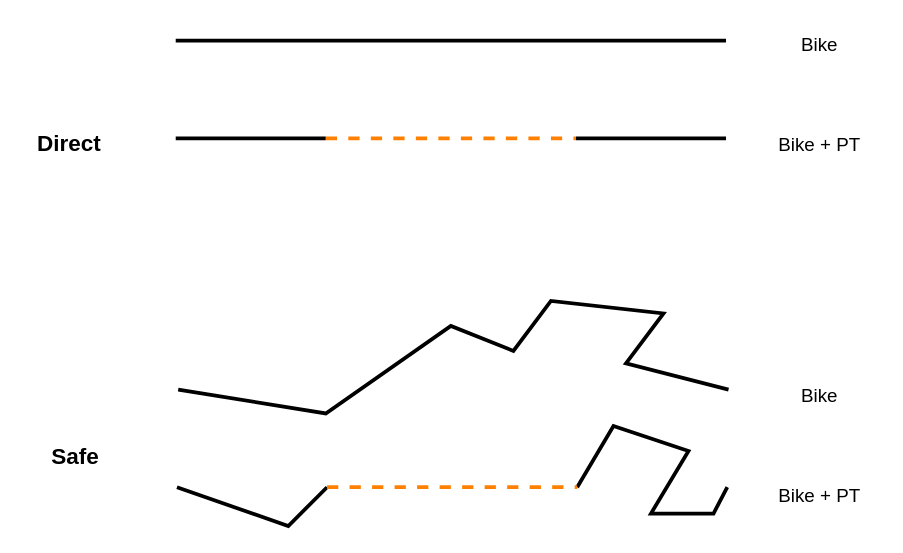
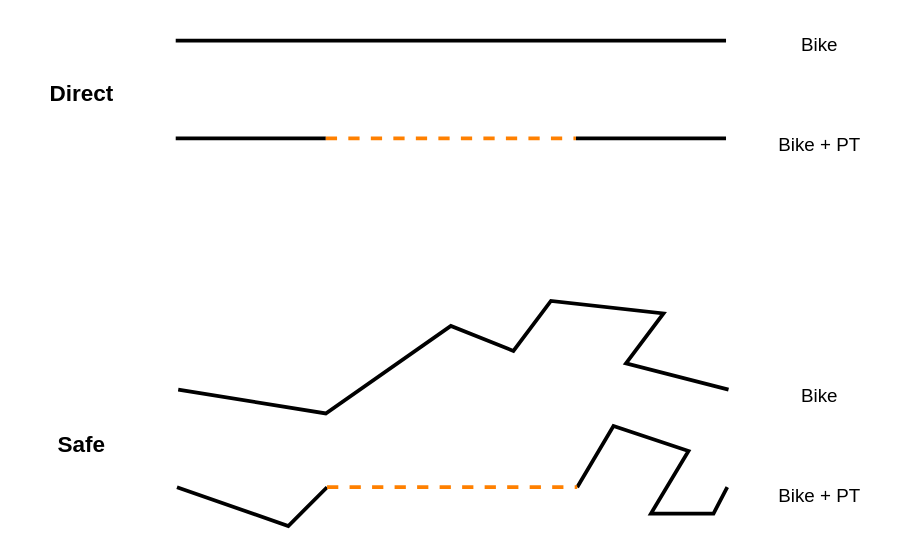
node "Direct": moved (69, 144) -> (82, 94)
node "Safe": moved (76, 457) -> (82, 444)
